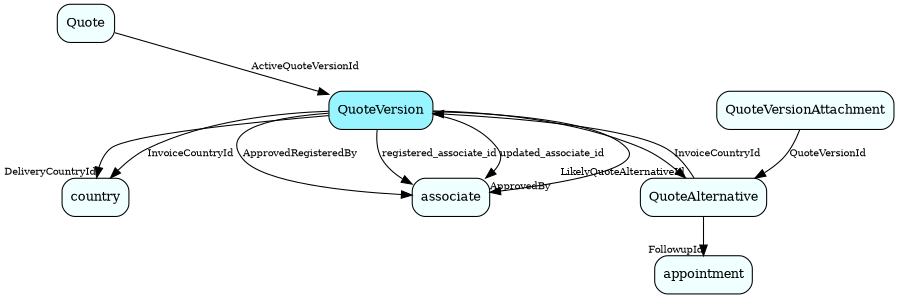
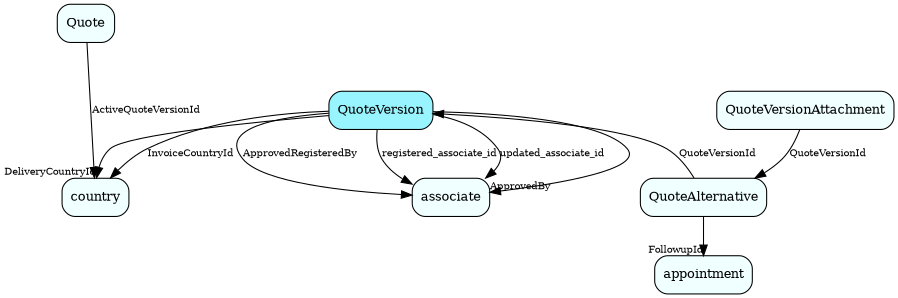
edge "Quote" -> "QuoteVersion": now "Quote" -> "country"
edge "QuoteVersion" -> "QuoteAlternative": removed
edge "QuoteAlternative" -> "QuoteVersion": label "InvoiceCountryId" -> "QuoteVersionId"
